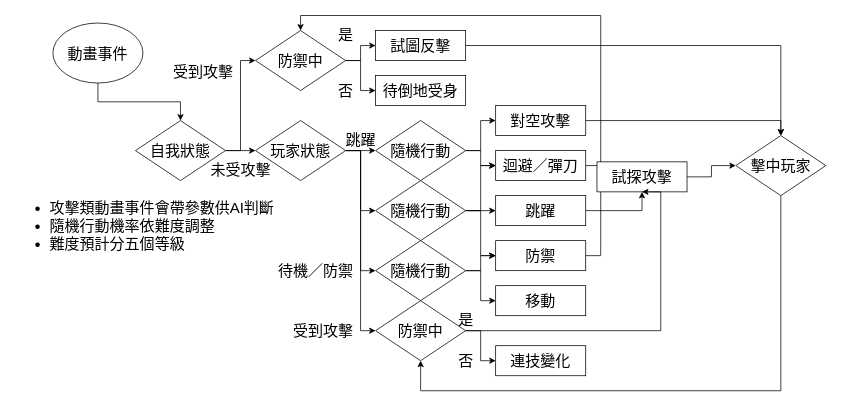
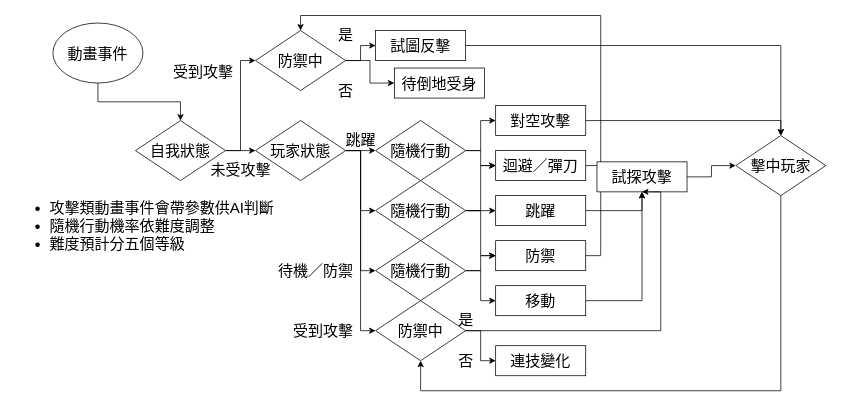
node "待倒地受身": moved (420, 90) -> (439, 83)
edge "移動" -> "試探攻擊": added
